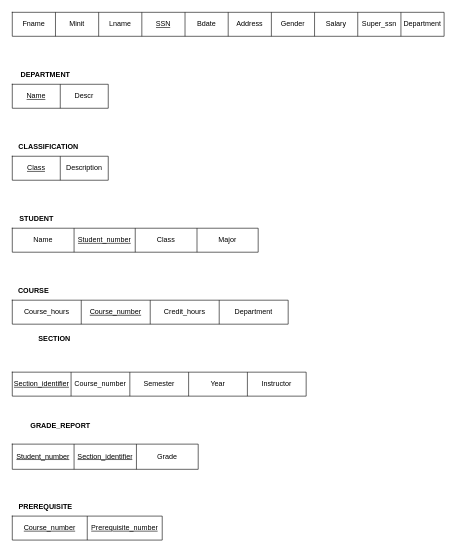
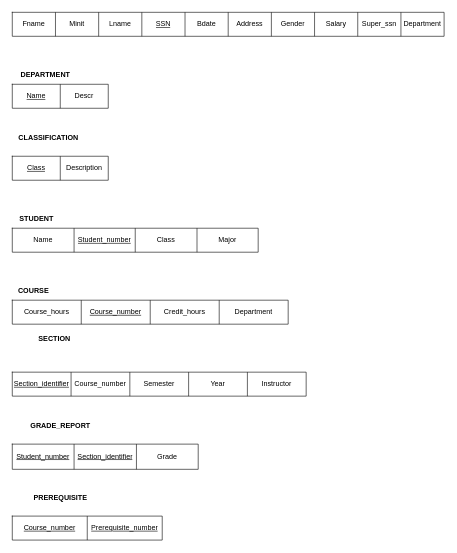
node "CLASSIFICATION": moved (48, 147) -> (48, 138)
node "PREREQUISITE": moved (45, 507) -> (60, 498)
